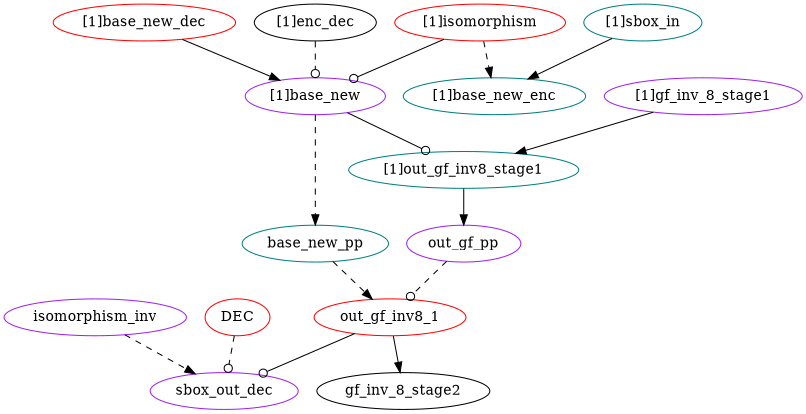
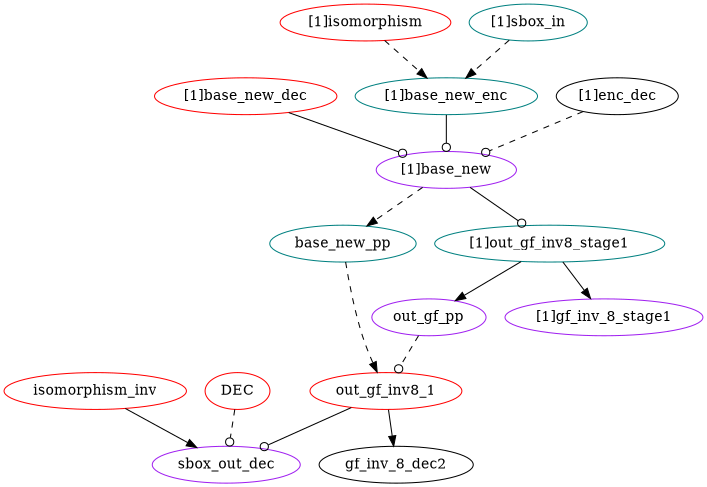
edge "[1]sbox_in" -> "[1]base_new_enc": style solid -> dashed
edge "[1]base_new_dec" -> "[1]base_new": arrowhead normal -> odot
edge "[1]isomorphism" -> "[1]base_new": now "[1]base_new_enc" -> "[1]base_new"
edge "[1]gf_inv_8_stage1" -> "[1]out_gf_inv8_stage1": reversed
node "isomorphism_inv": color purple -> red
edge "isomorphism_inv" -> "sbox_out_dec": style dashed -> solid
node "gf_inv_8_stage2": label "gf_inv_8_stage2" -> "gf_inv_8_dec2"
